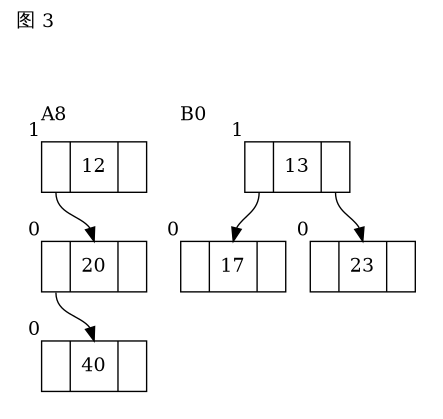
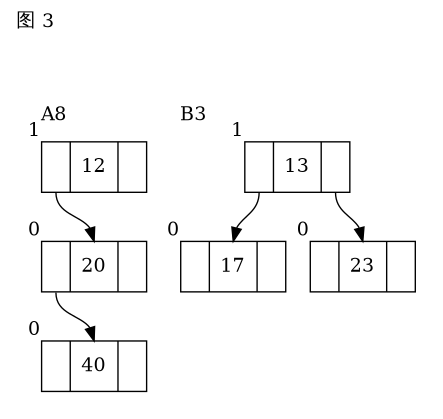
cluster "B0": label "B0" -> "B3"
